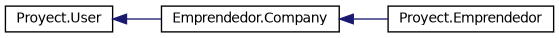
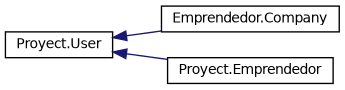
edge "Proyect.Emprendedor" -> "Emprendedor.Company": now "Proyect.Emprendedor" -> "Proyect.User"
